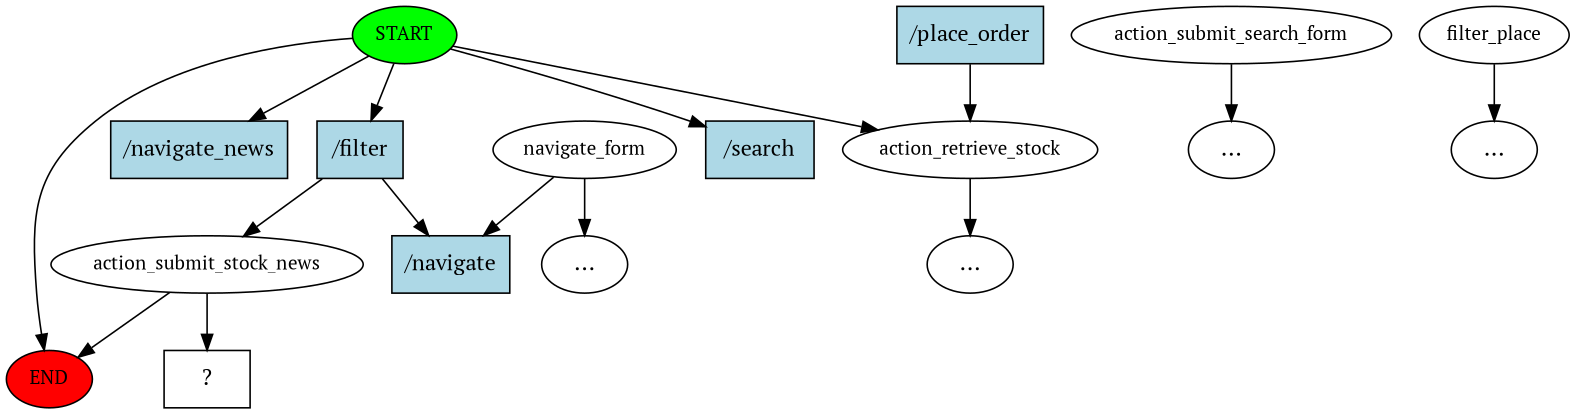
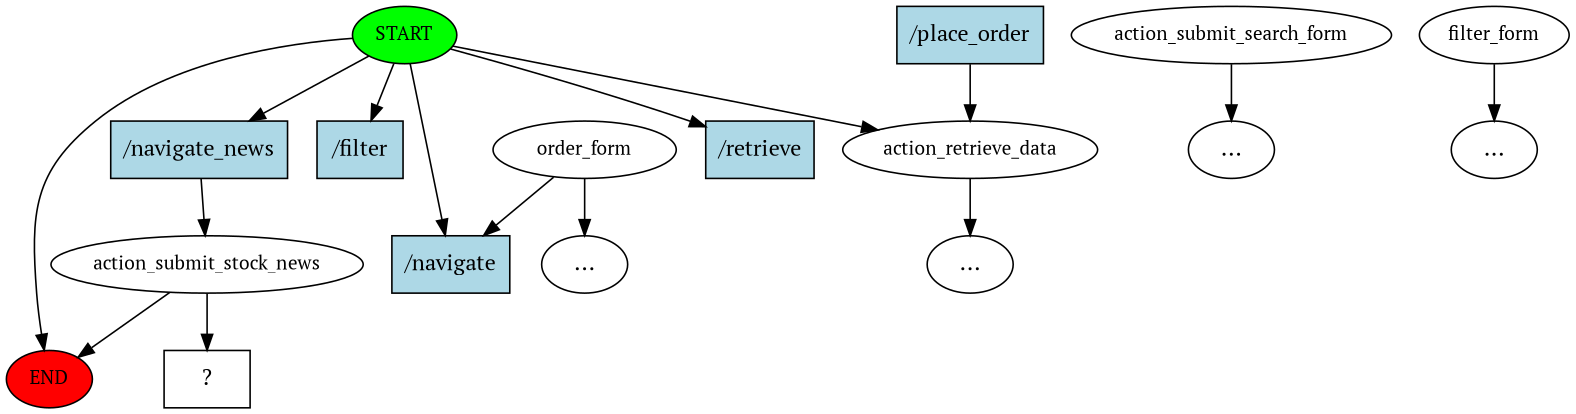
node "filter_place": label "filter_place" -> "filter_form"
node "navigate_form": label "navigate_form" -> "order_form"
node "/search": label "/search" -> "/retrieve"
node "action_retrieve_stock": label "action_retrieve_stock" -> "action_retrieve_data"
edge "/filter" -> "/navigate": now "START" -> "/navigate"
edge "/filter" -> "action_submit_stock_news": now "/navigate_news" -> "action_submit_stock_news"
